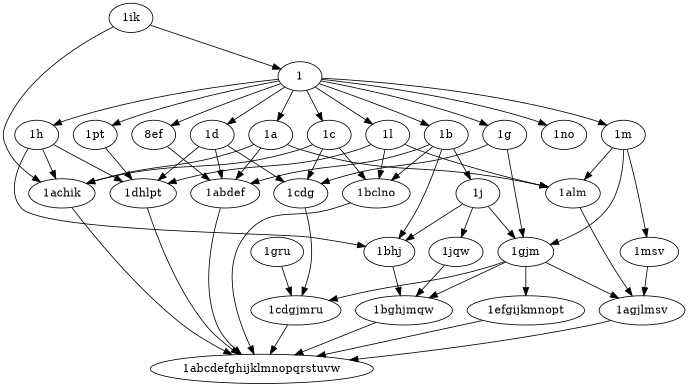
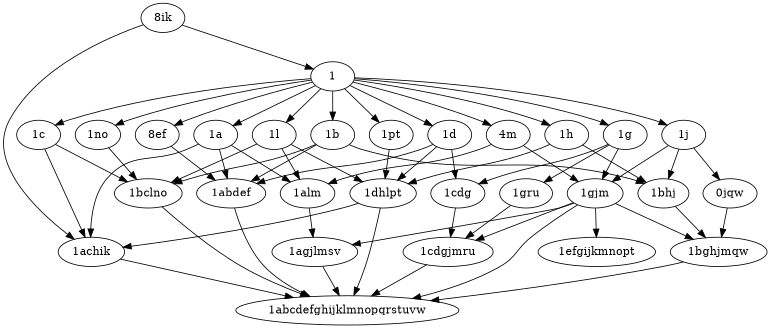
node "1ik": label "1ik" -> "8ik"
node "1m": label "1m" -> "4m"
edge "1h" -> "1achik": now "1dhlpt" -> "1achik"
edge "1c" -> "1cdg": removed
edge "1no" -> "1bclno": added
edge "1b" -> "1j": now "1" -> "1j"
edge "1g" -> "1gru": added
node "1jqw": label "1jqw" -> "0jqw"
node "1msv": removed
edge "1efgijkmnopt" -> "1abcdefghijklmnopqrstuvw": now "1gjm" -> "1abcdefghijklmnopqrstuvw"
